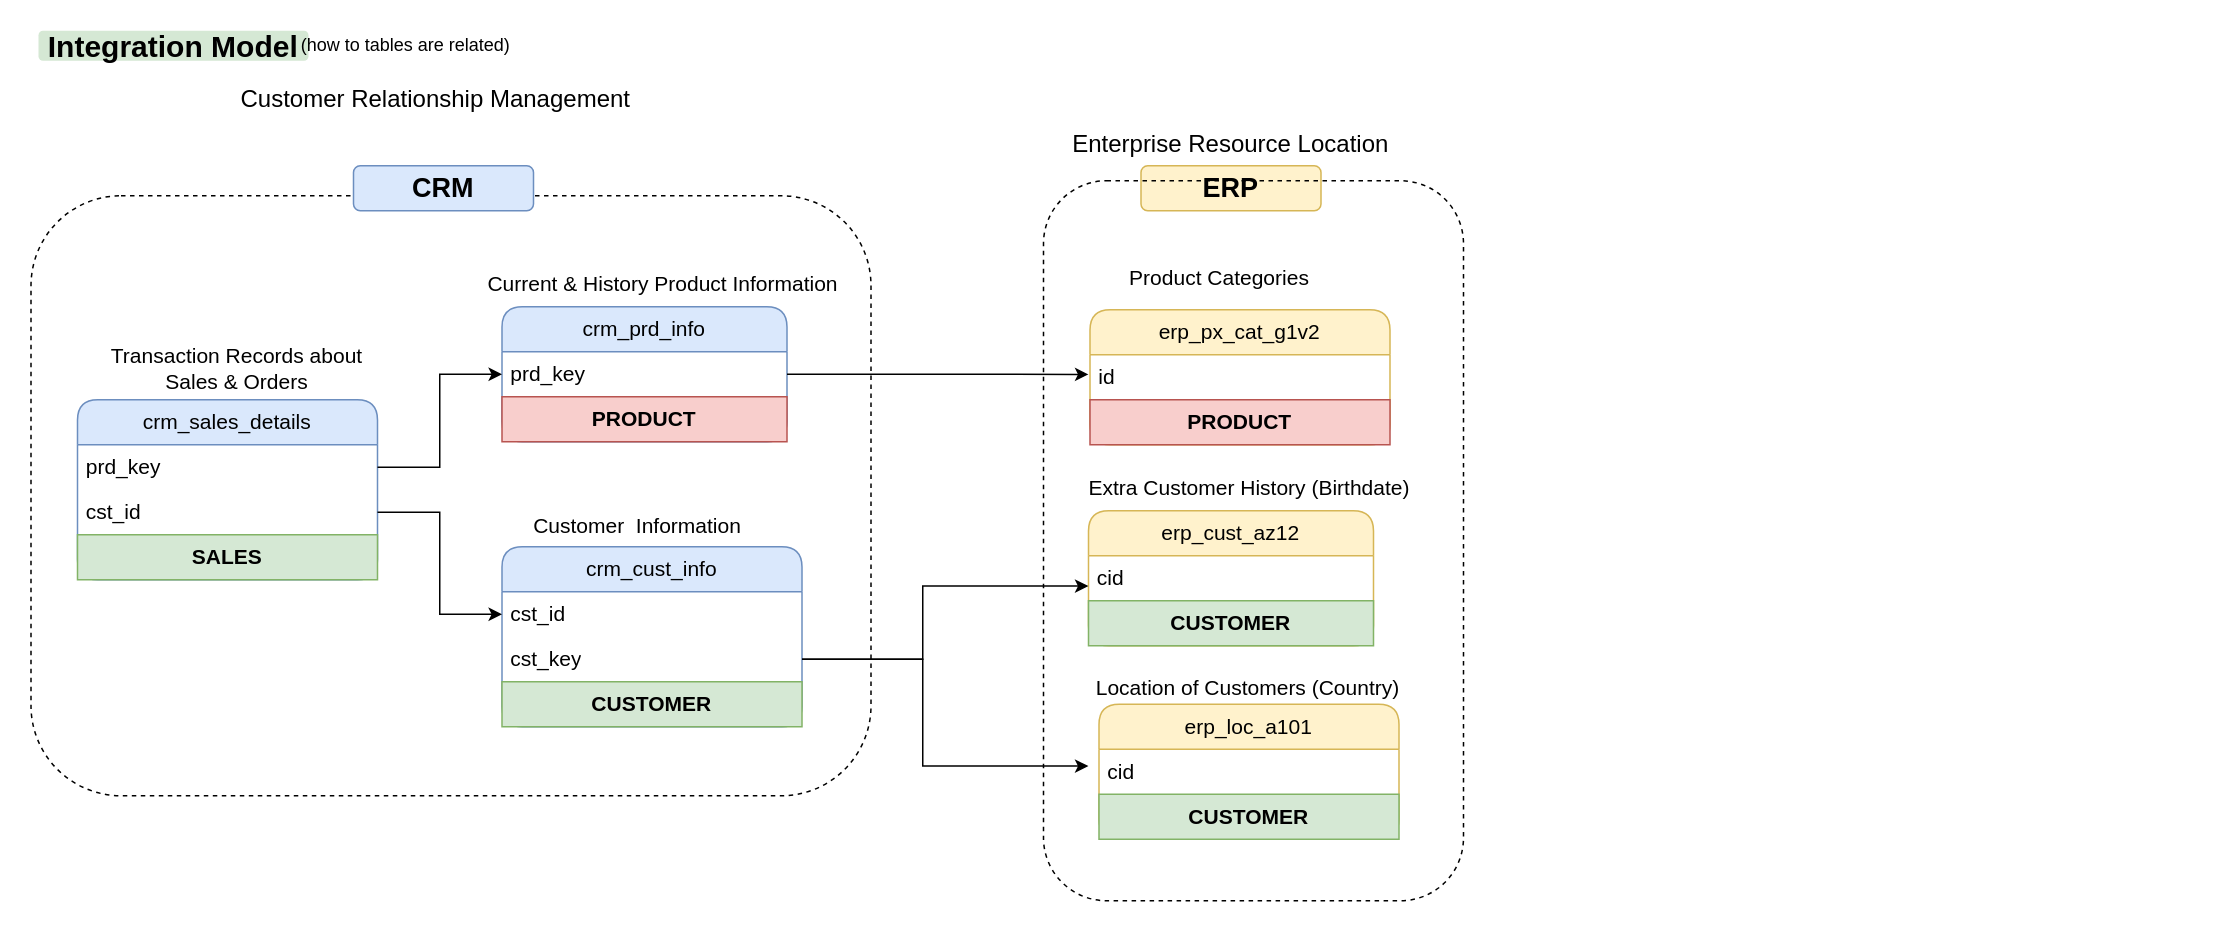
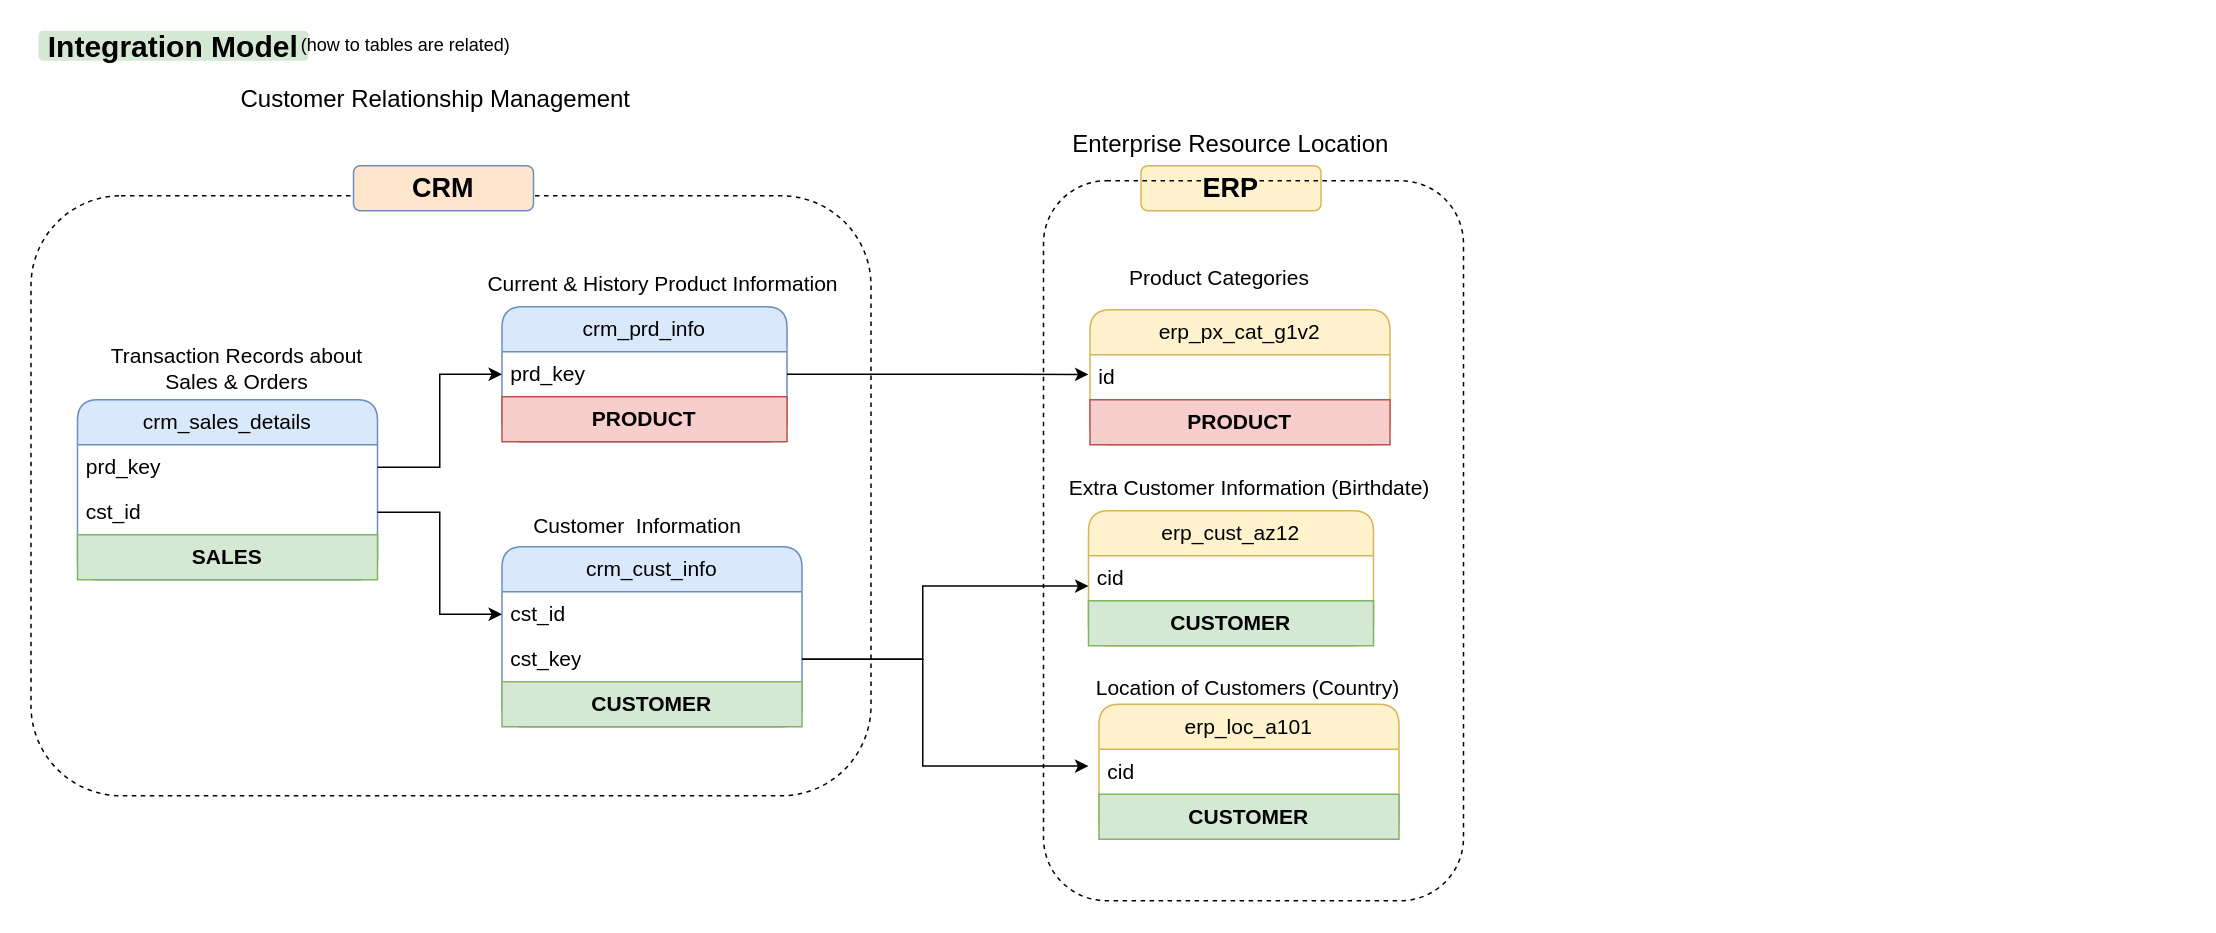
node "CRM": fillcolor #dae8fc -> #ffe6cc
node "Extra Customer History (Birthdate)": label "Extra Customer History (Birthdate)" -> "Extra Customer Information (Birthdate)"
